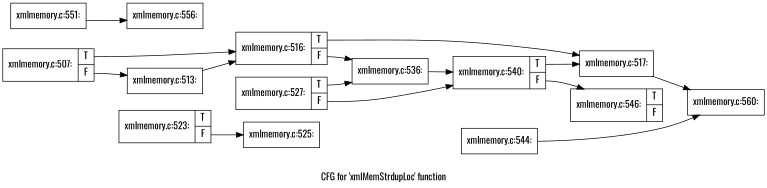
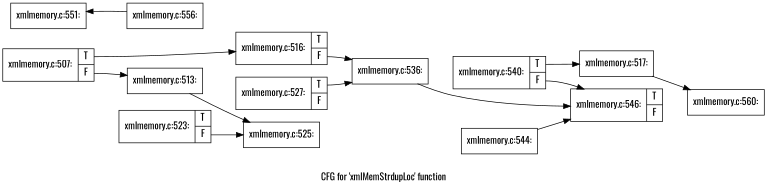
edge "xmlmemory.c:551:" -> "xmlmemory.c:556:": reversed
edge "xmlmemory.c:516:" -> "xmlmemory.c:517:": removed
edge "xmlmemory.c:513:" -> "xmlmemory.c:516:": now "xmlmemory.c:513:" -> "xmlmemory.c:525:"
edge "xmlmemory.c:536:" -> "xmlmemory.c:540:": now "xmlmemory.c:536:" -> "xmlmemory.c:546:"
edge "xmlmemory.c:527:" -> "xmlmemory.c:540:": removed
edge "xmlmemory.c:544:" -> "xmlmemory.c:560:": now "xmlmemory.c:544:" -> "xmlmemory.c:546:"
